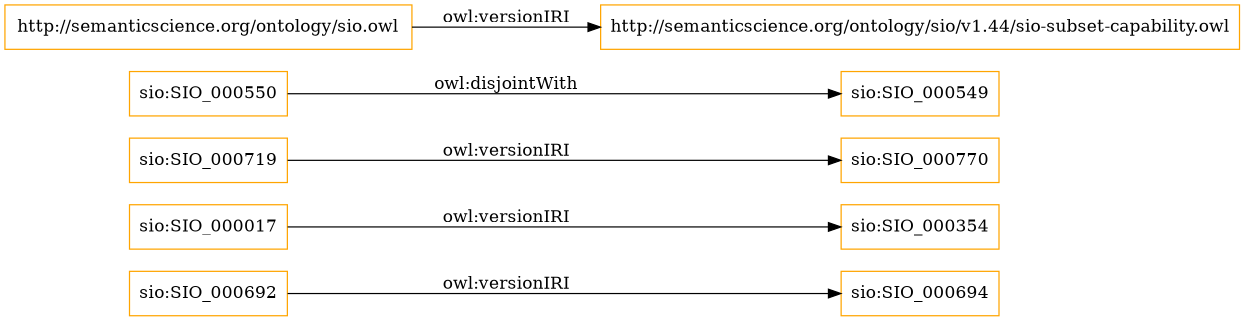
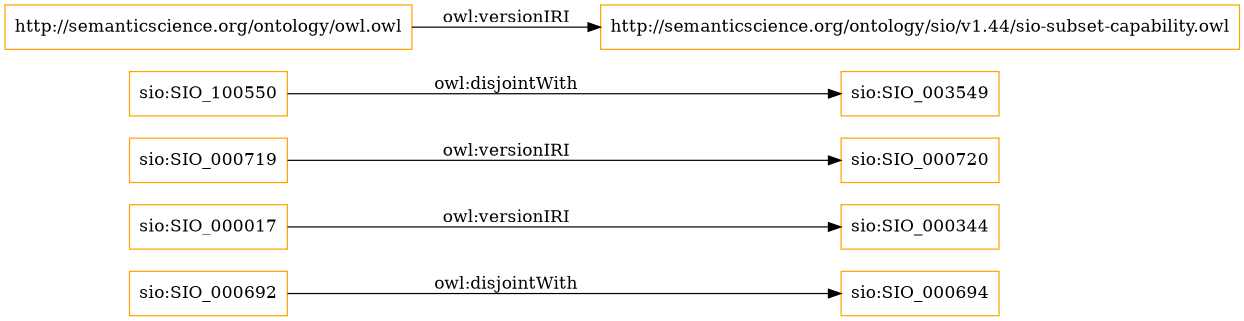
node "http://semanticscience.org/ontology/sio.owl": label "http://semanticscience.org/ontology/sio.owl" -> "http://semanticscience.org/ontology/owl.owl"
node "sio:SIO_000550": label "sio:SIO_000550" -> "sio:SIO_100550"
node "sio:SIO_000549": label "sio:SIO_000549" -> "sio:SIO_003549"
node "sio:SIO_000770": label "sio:SIO_000770" -> "sio:SIO_000720"
node "sio:SIO_000354": label "sio:SIO_000354" -> "sio:SIO_000344"
edge "sio:SIO_000692" -> "sio:SIO_000694": label "owl:versionIRI" -> "owl:disjointWith"
